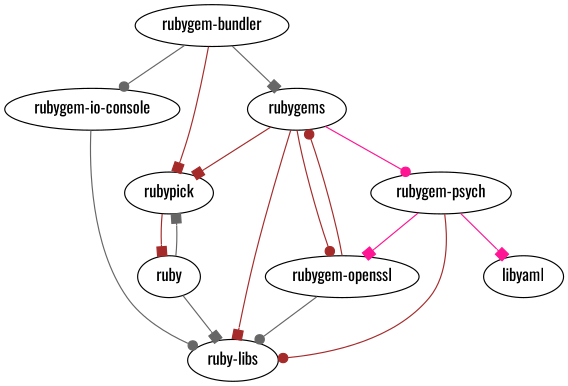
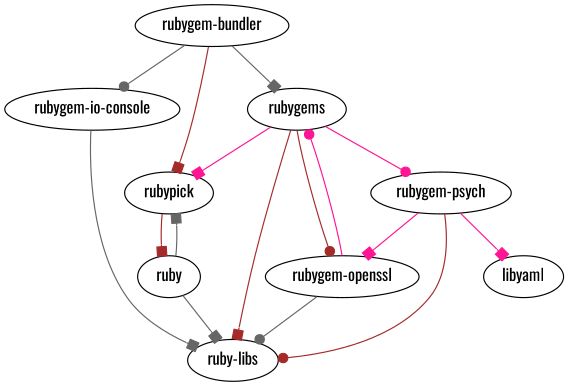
edge "rubygems" -> "rubypick": color brown -> deeppink
edge "rubygem-openssl" -> "rubygems": color brown -> deeppink
edge "rubygem-io-console" -> "ruby-libs": arrowhead dot -> box
